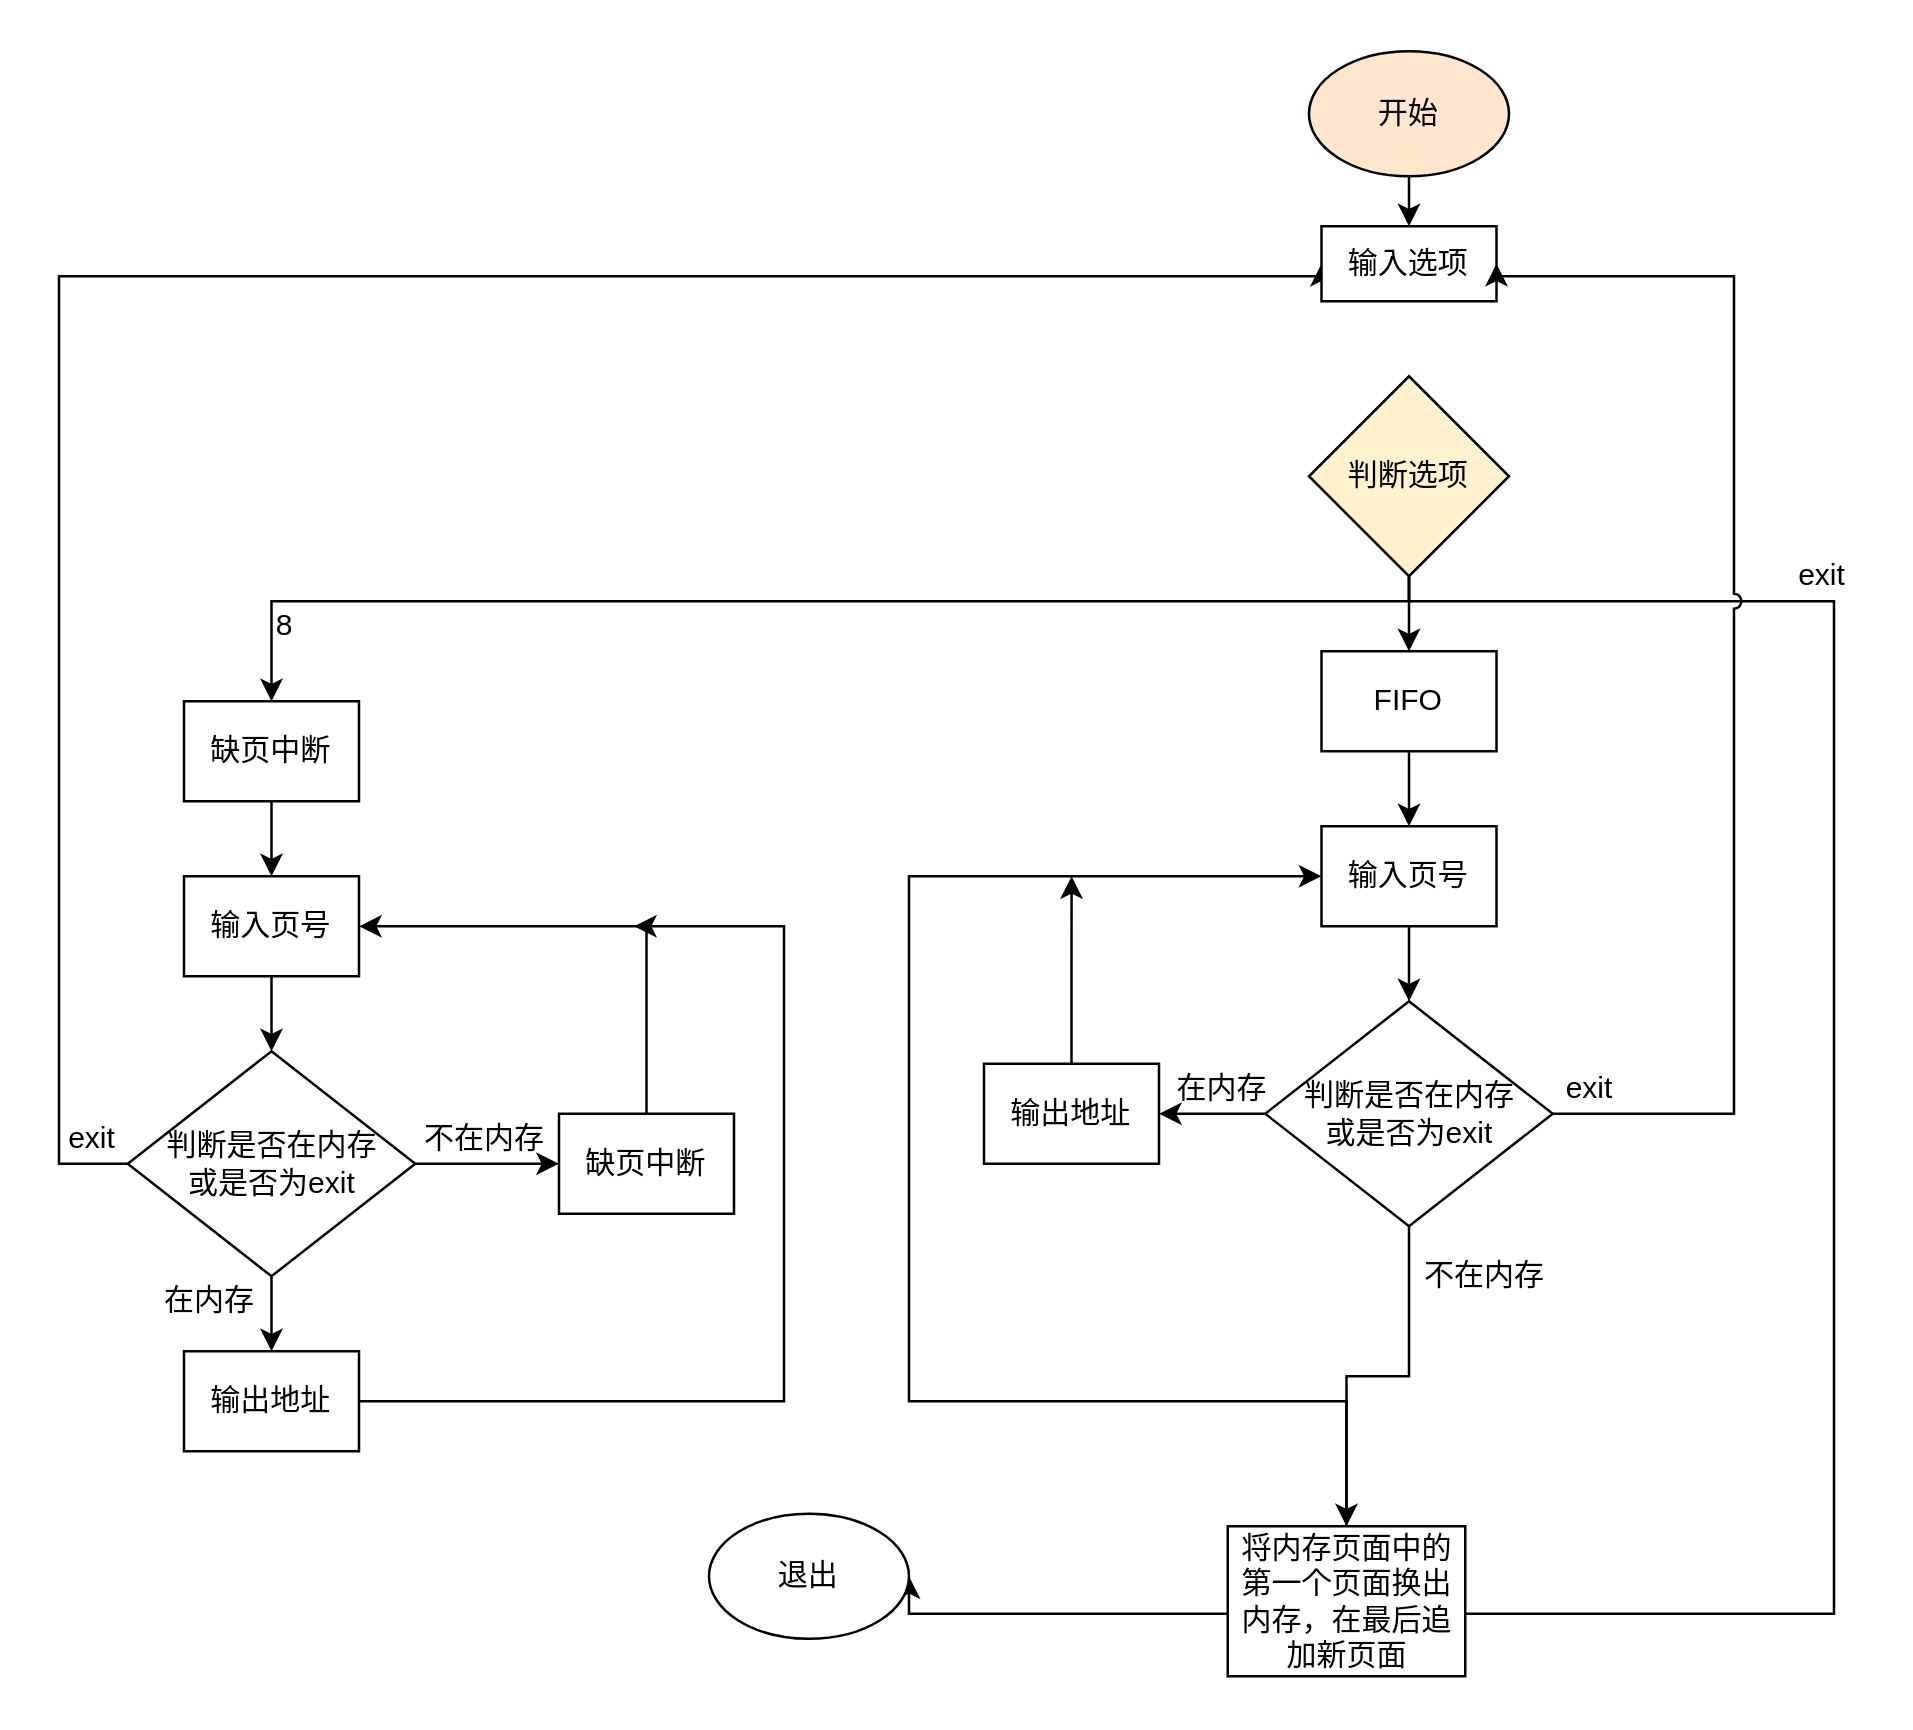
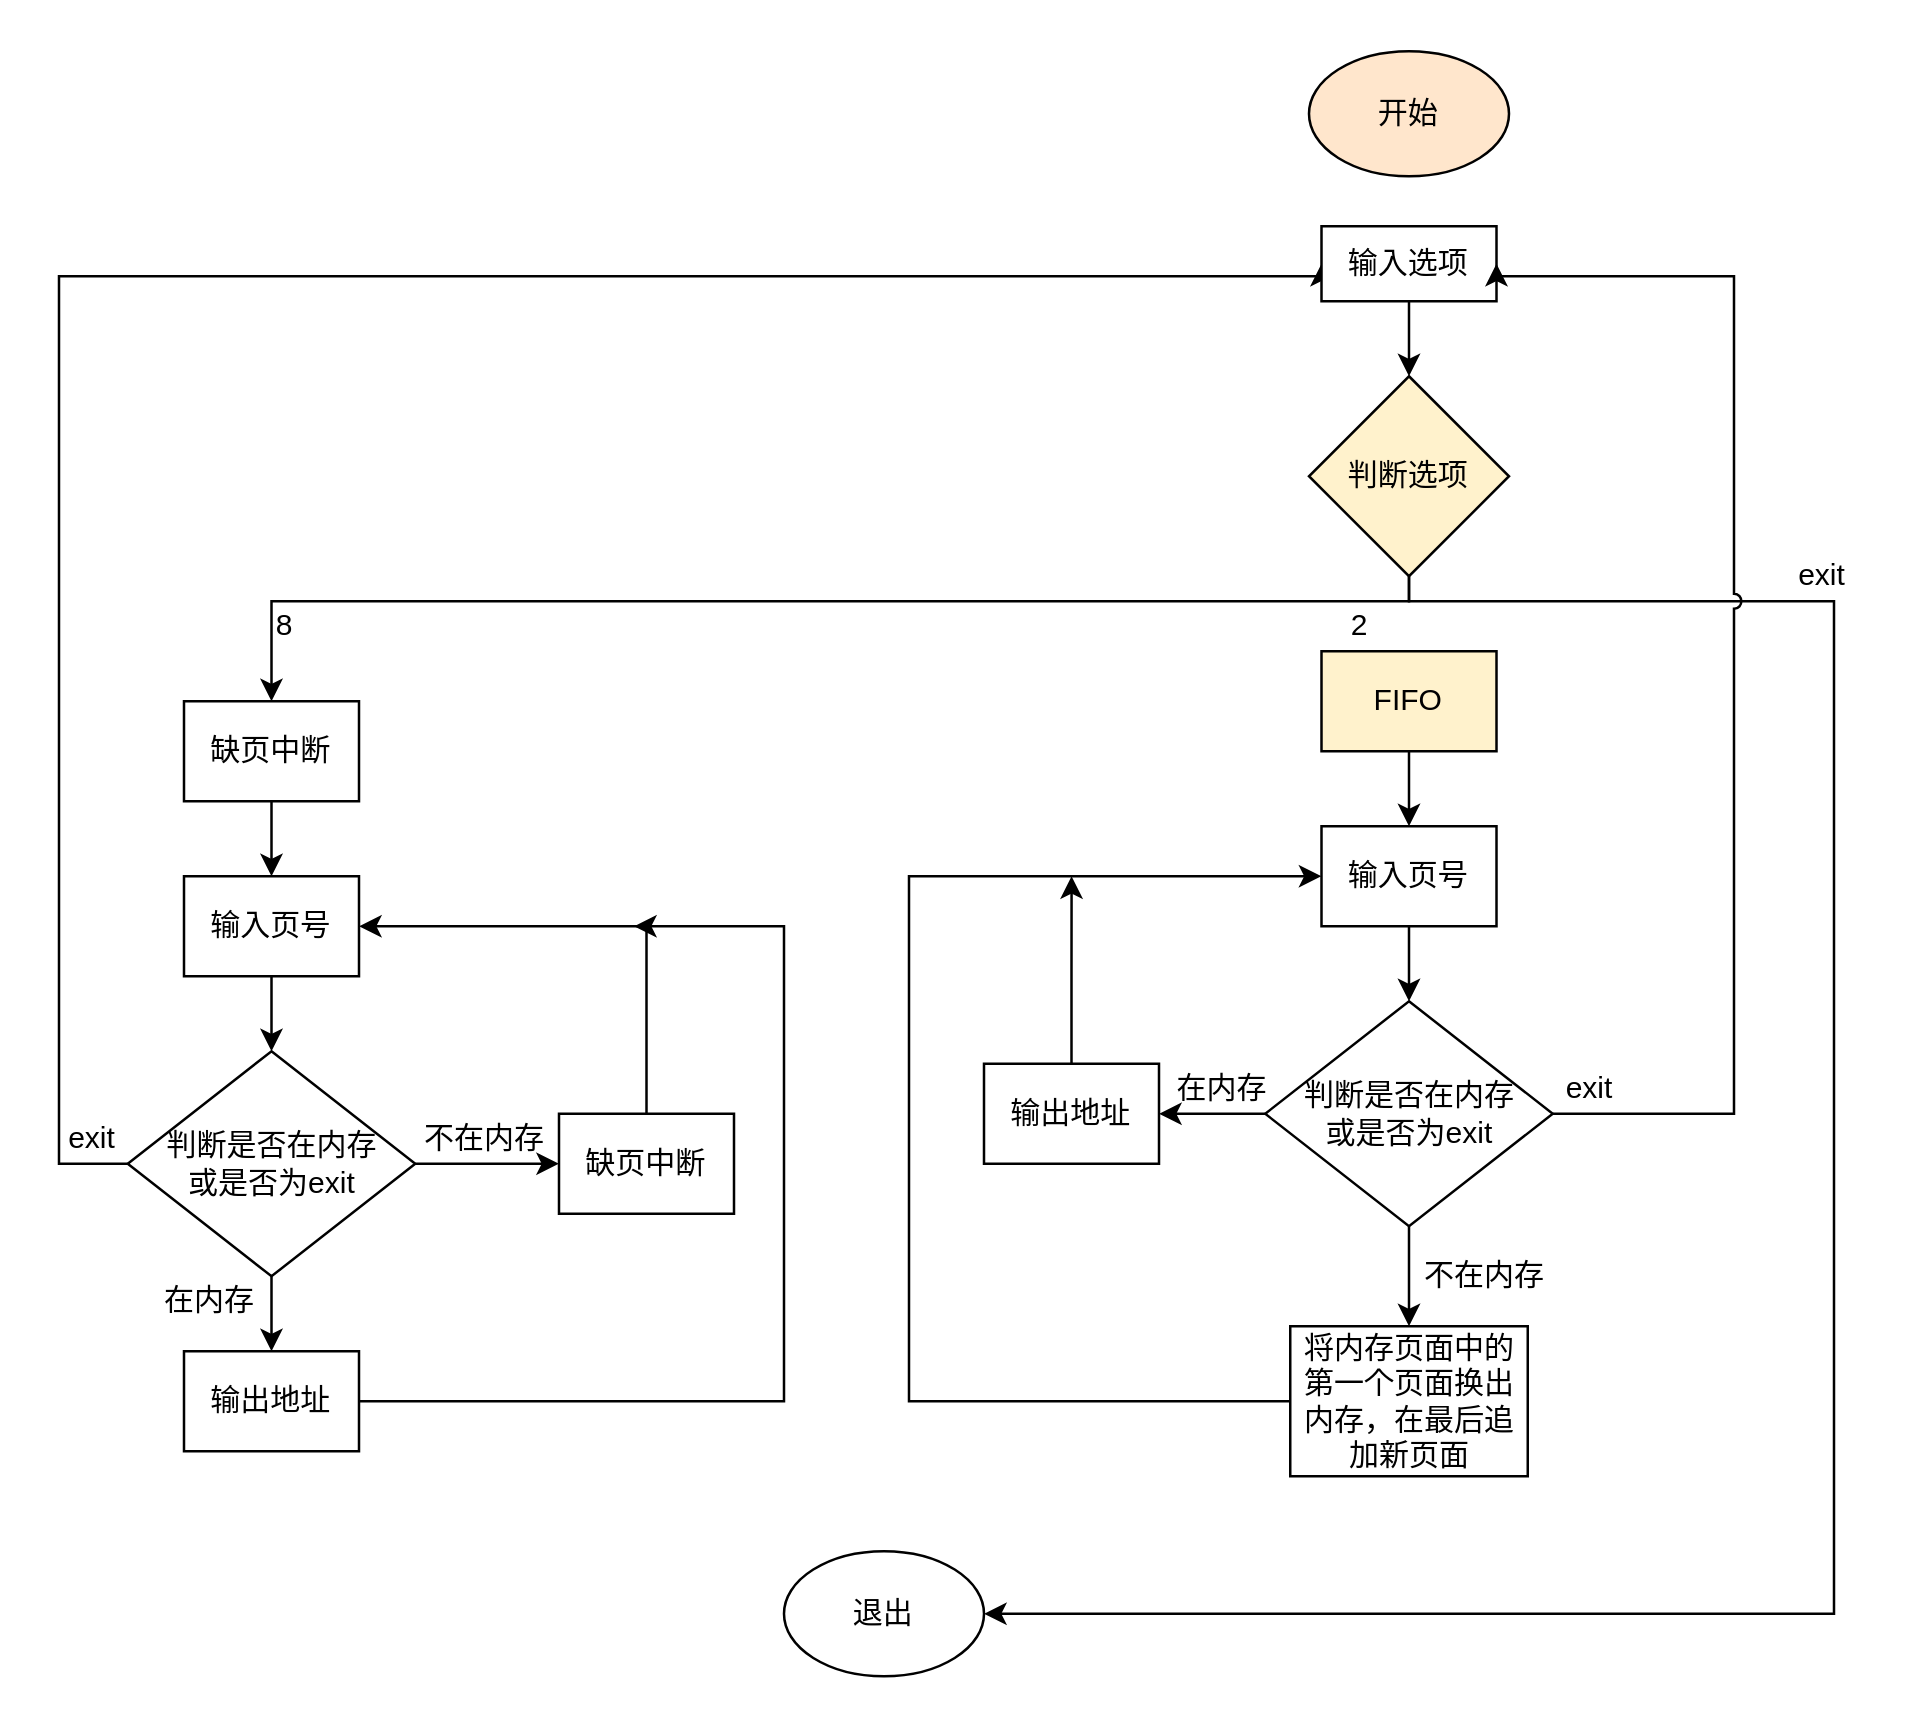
edge "开始" -> "输入选项": removed
edge "输入选项" -> "判断选项": added
edge "判断选项" -> "FIFO": removed
node "2": added
node "FIFO": fillcolor #ffffff -> #fff2cc
node "退出": moved (809, 1576) -> (884, 1614)
node "将内存页面中的第一个页面换出内存，在最后追加新页面": moved (1346, 1601) -> (1409, 1401)
